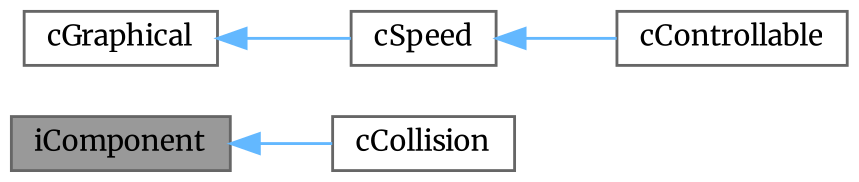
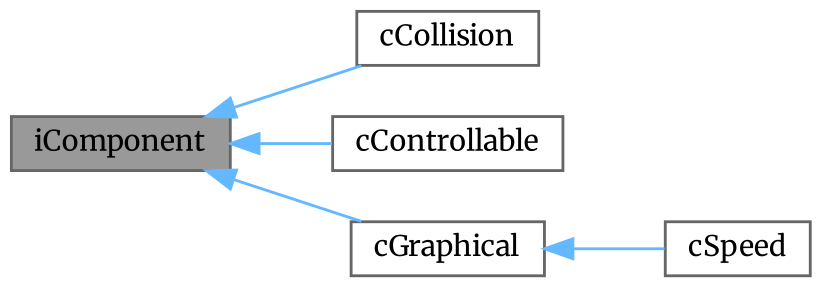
edge "cControllable" -> "cSpeed": now "cControllable" -> "iComponent"
edge "cGraphical" -> "iComponent": added
